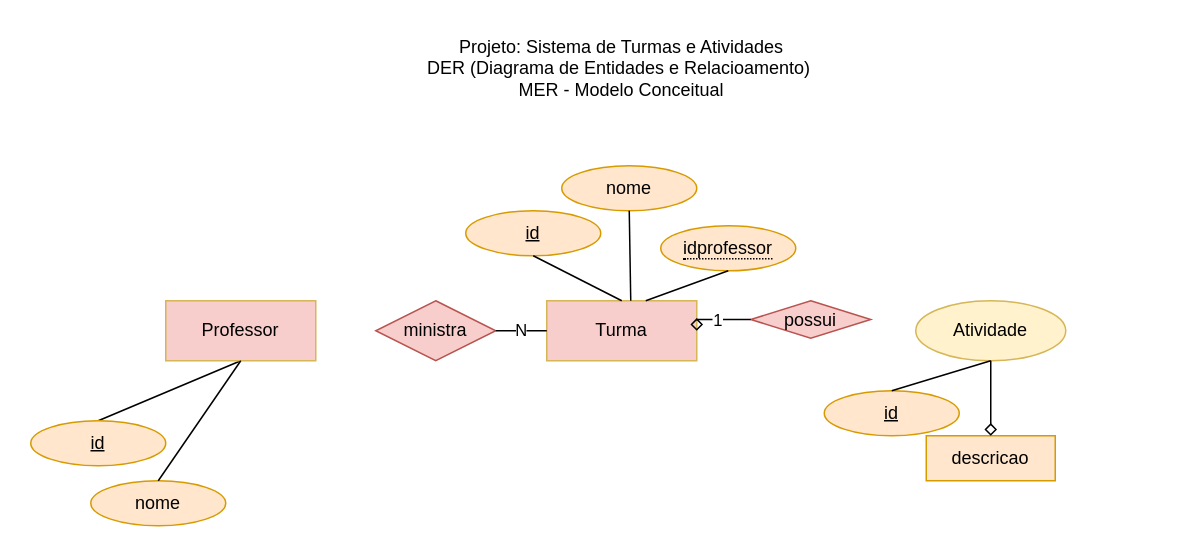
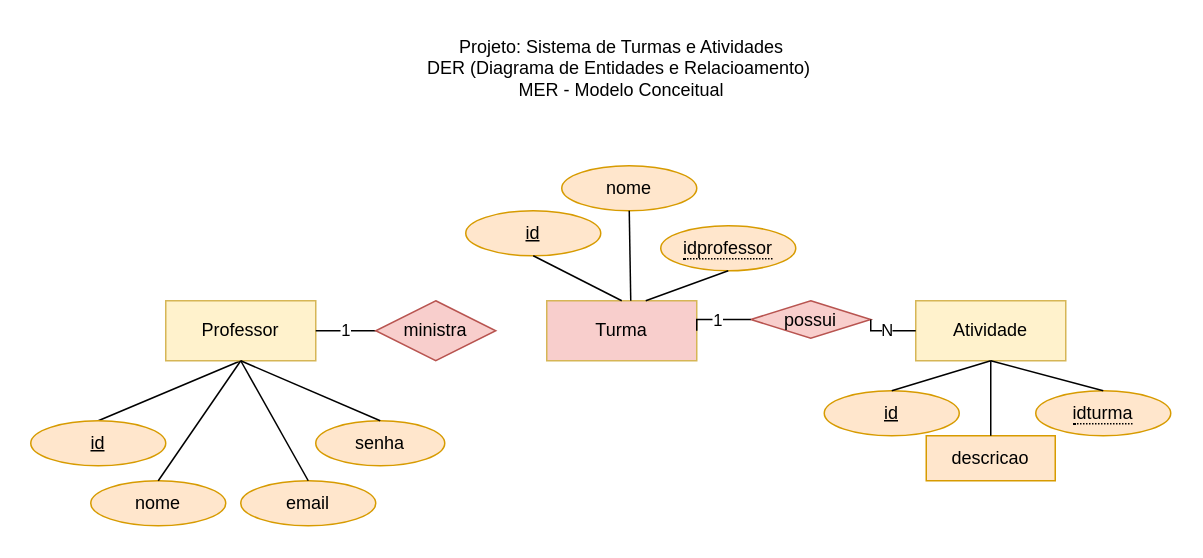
edge "possui" -> "Turma": arrowhead diamond -> none
node "Professor": fillcolor #f8cecc -> #fff2cc
edge "Professor" -- "ministra": added, label "1"
edge "ministra" -- "Turma": removed, label "N"
edge "possui" -- "Atividade": added, label "N"
node "Atividade": shape ellipse -> rectangle
edge "Atividade" -- "idturma": added
edge "Professor" -- "senha": added
node "idturma": added
edge "Professor" -- "email": added
edge "Atividade" -> "descricao": arrowhead diamond -> none
node "senha": added
node "email": added
